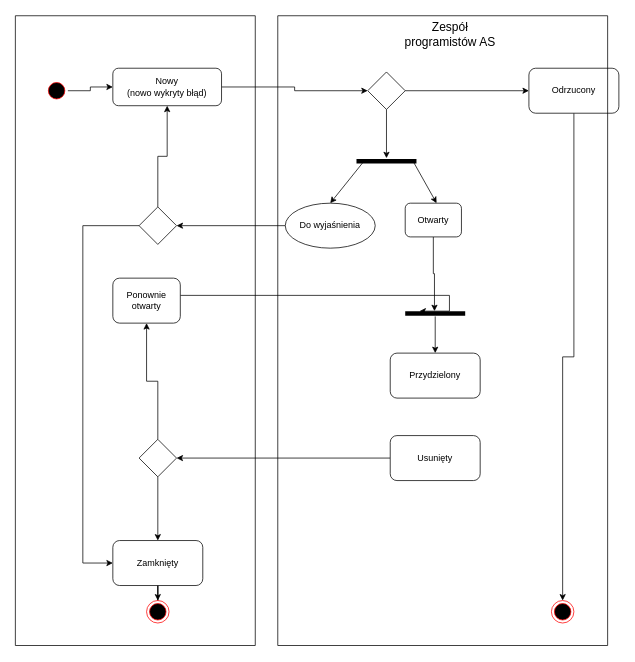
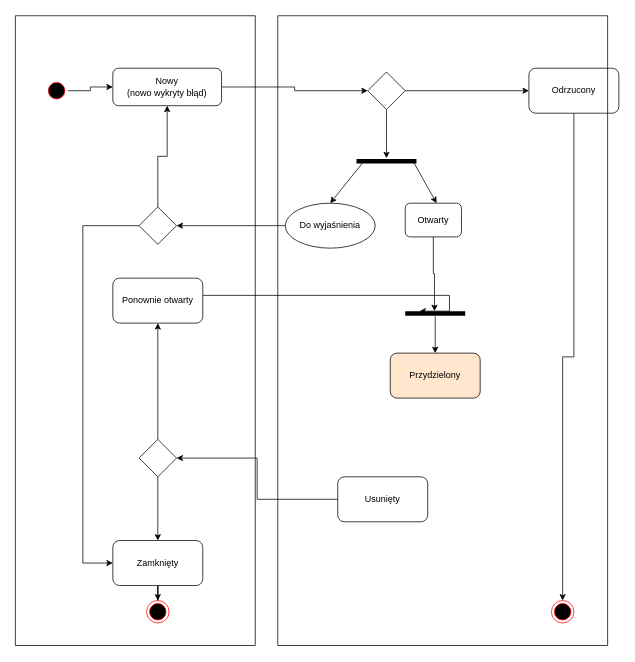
node "Zespół programistów AS": removed
node "Ponownie otwarty": size 68x45 -> 90x45
node "Przydzielony": fillcolor #ffffff -> #ffe6cc
node "Usunięty": moved (435, 458) -> (383, 499)
